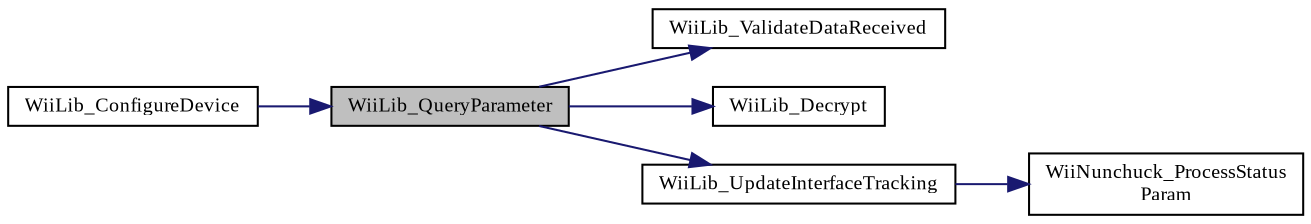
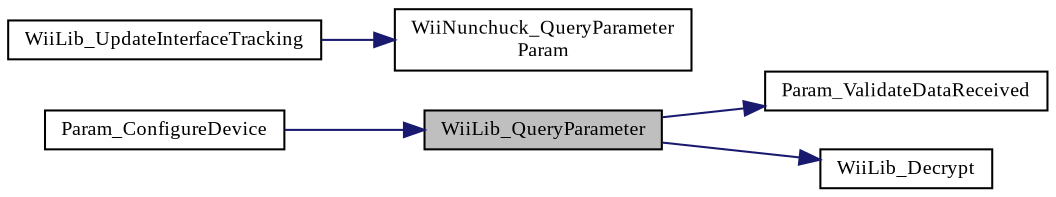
node "WiiLib_ValidateDataReceived": label "WiiLib_ValidateDataReceived" -> "Param_ValidateDataReceived"
node "WiiLib_ConfigureDevice": label "WiiLib_ConfigureDevice" -> "Param_ConfigureDevice"
edge "WiiLib_QueryParameter" -> "WiiLib_UpdateInterfaceTracking": removed
node "WiiNunchuck_ProcessStatus Param": label "WiiNunchuck_ProcessStatus Param" -> "WiiNunchuck_QueryParameter Param"
